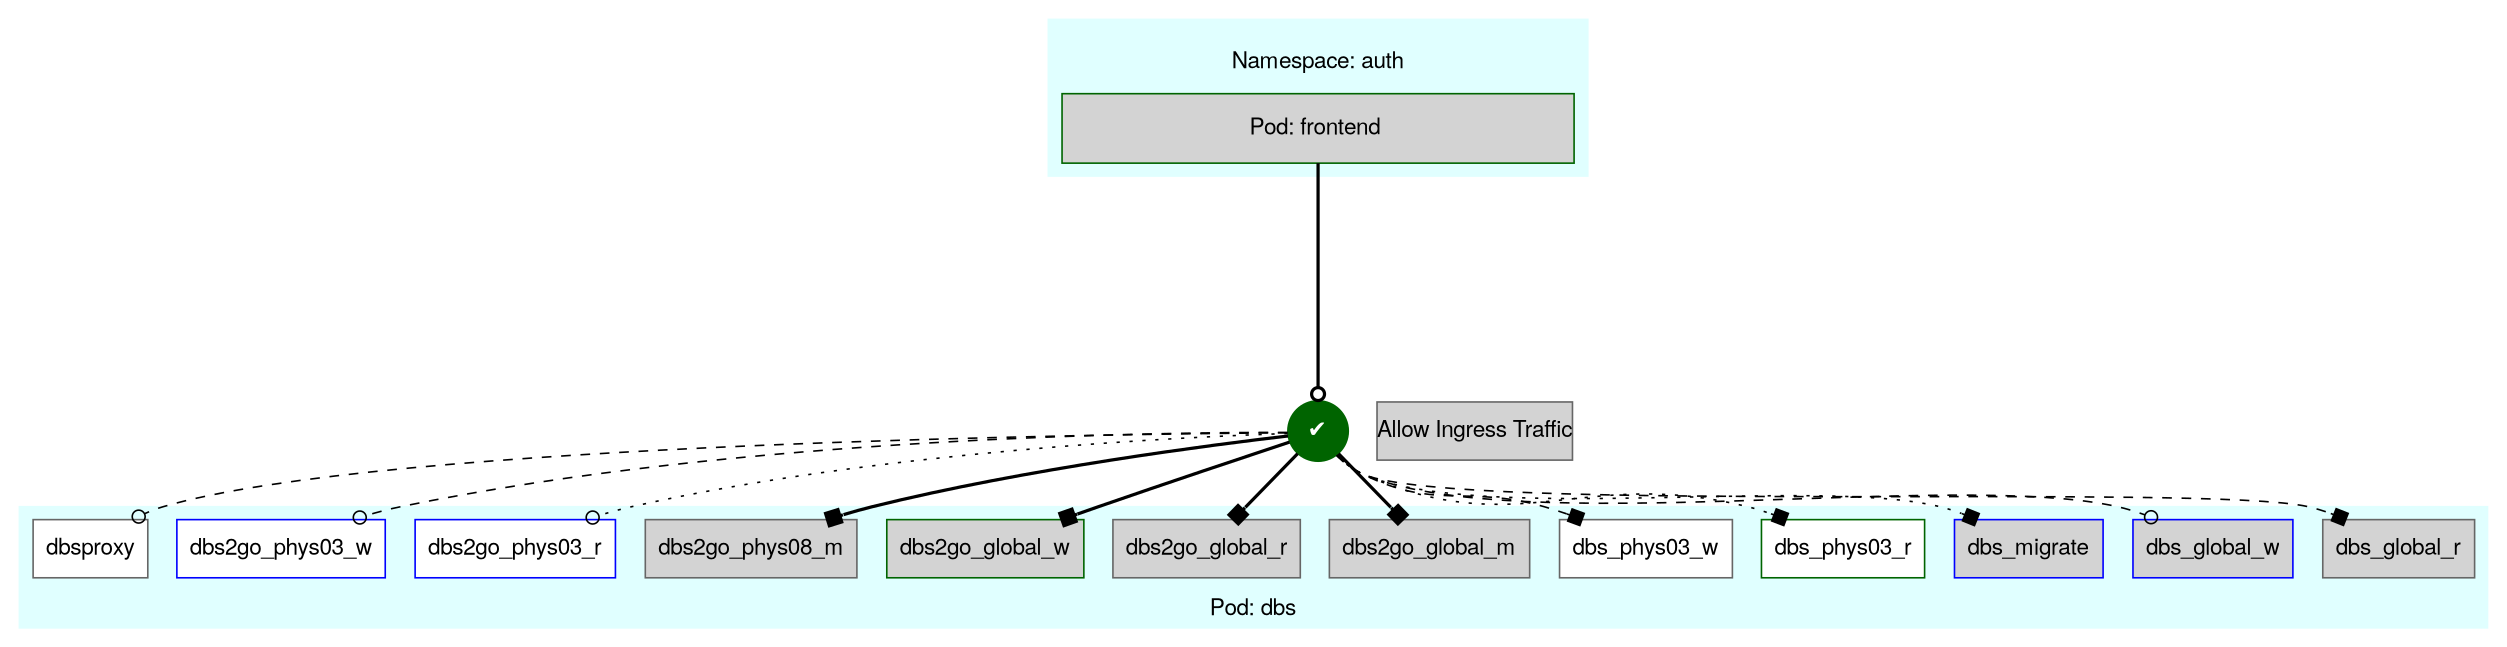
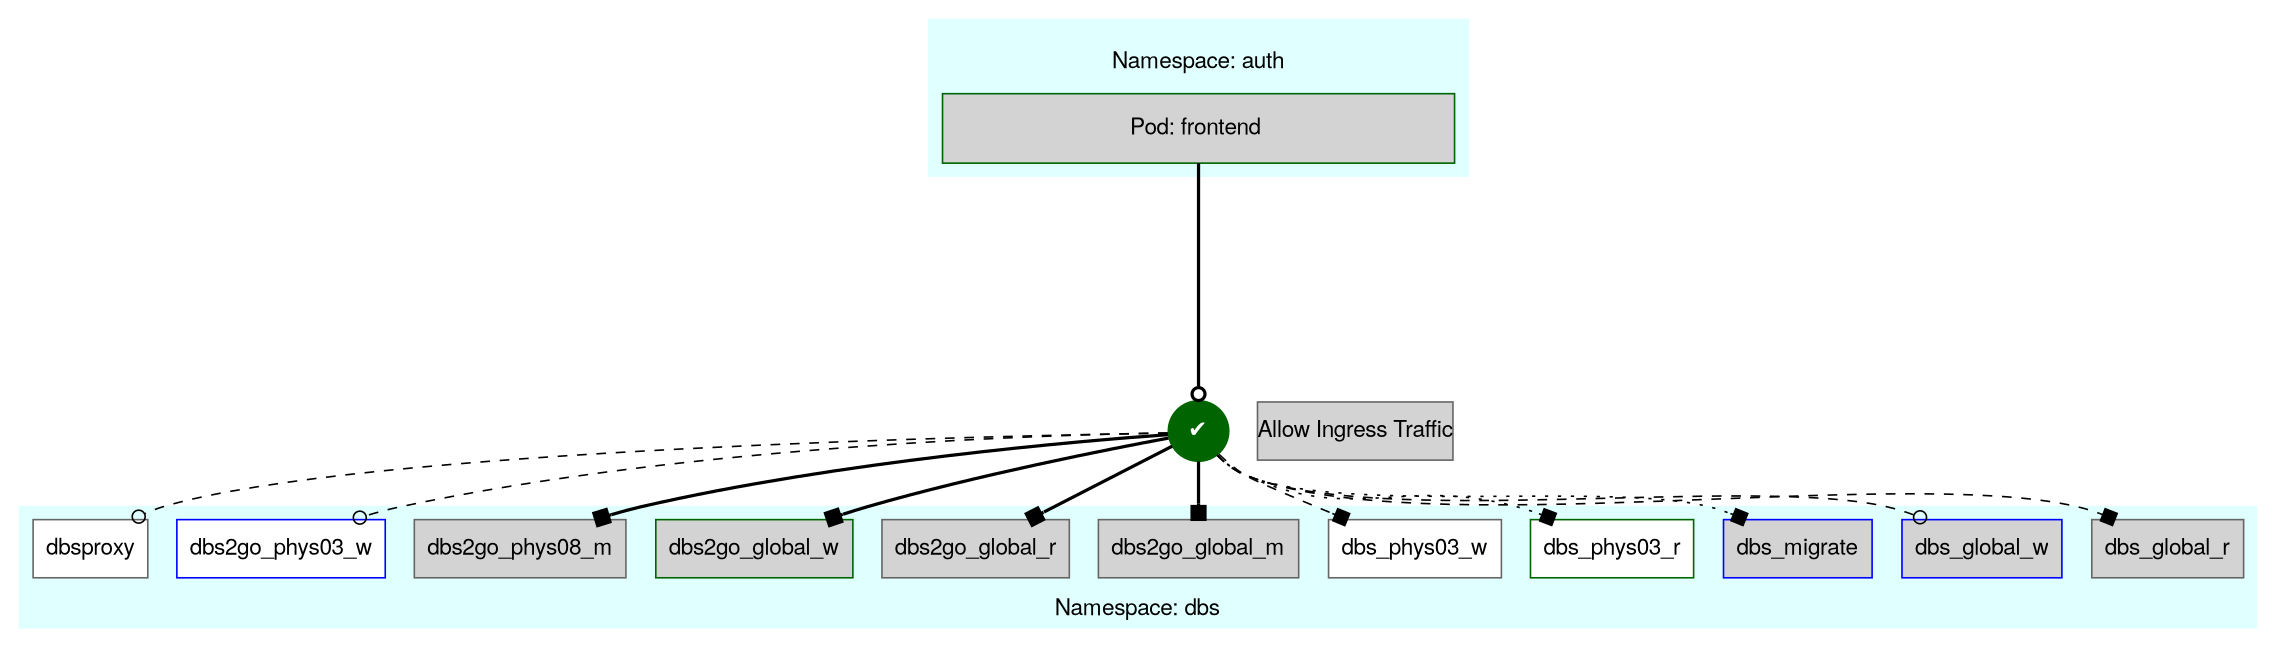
node "dbs2go_phys03_r": removed
cluster "Pod: dbs": label "Pod: dbs" -> "Namespace: dbs"
